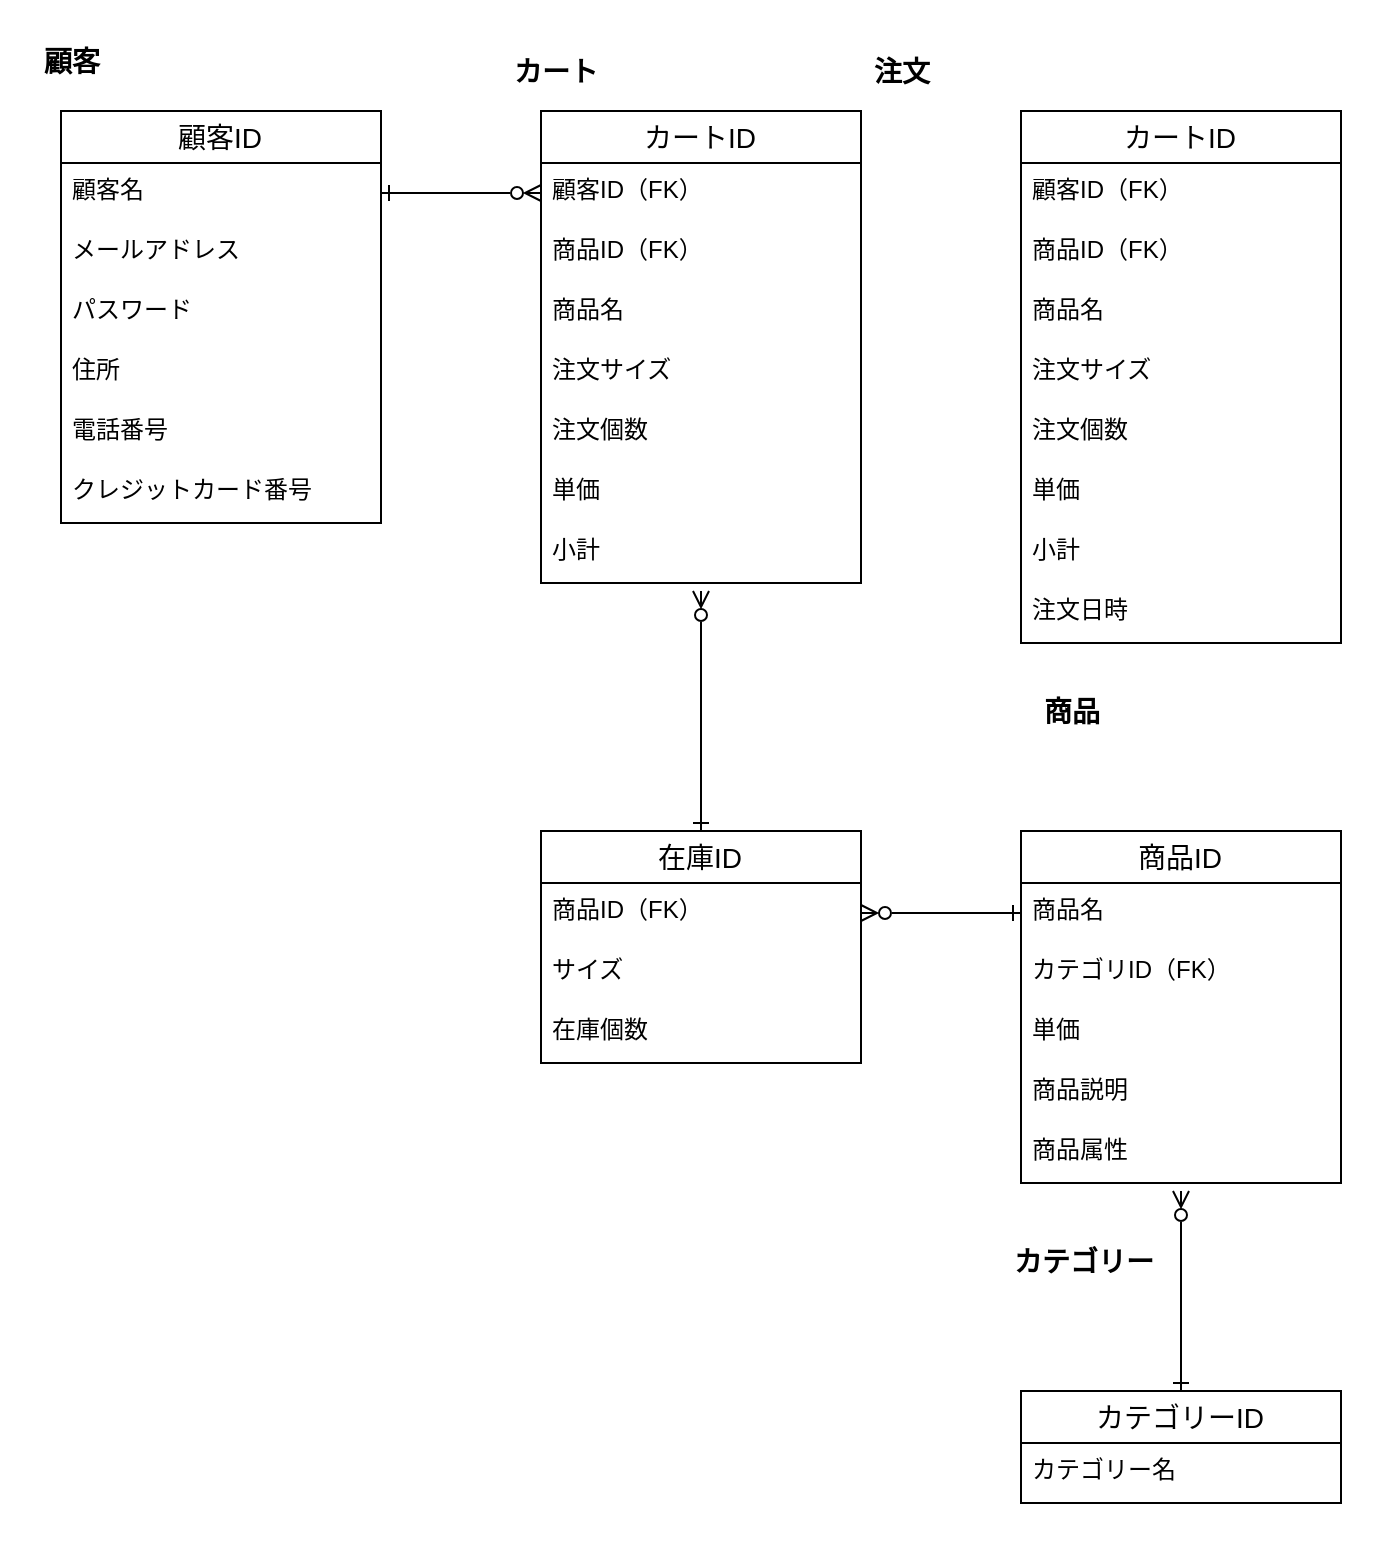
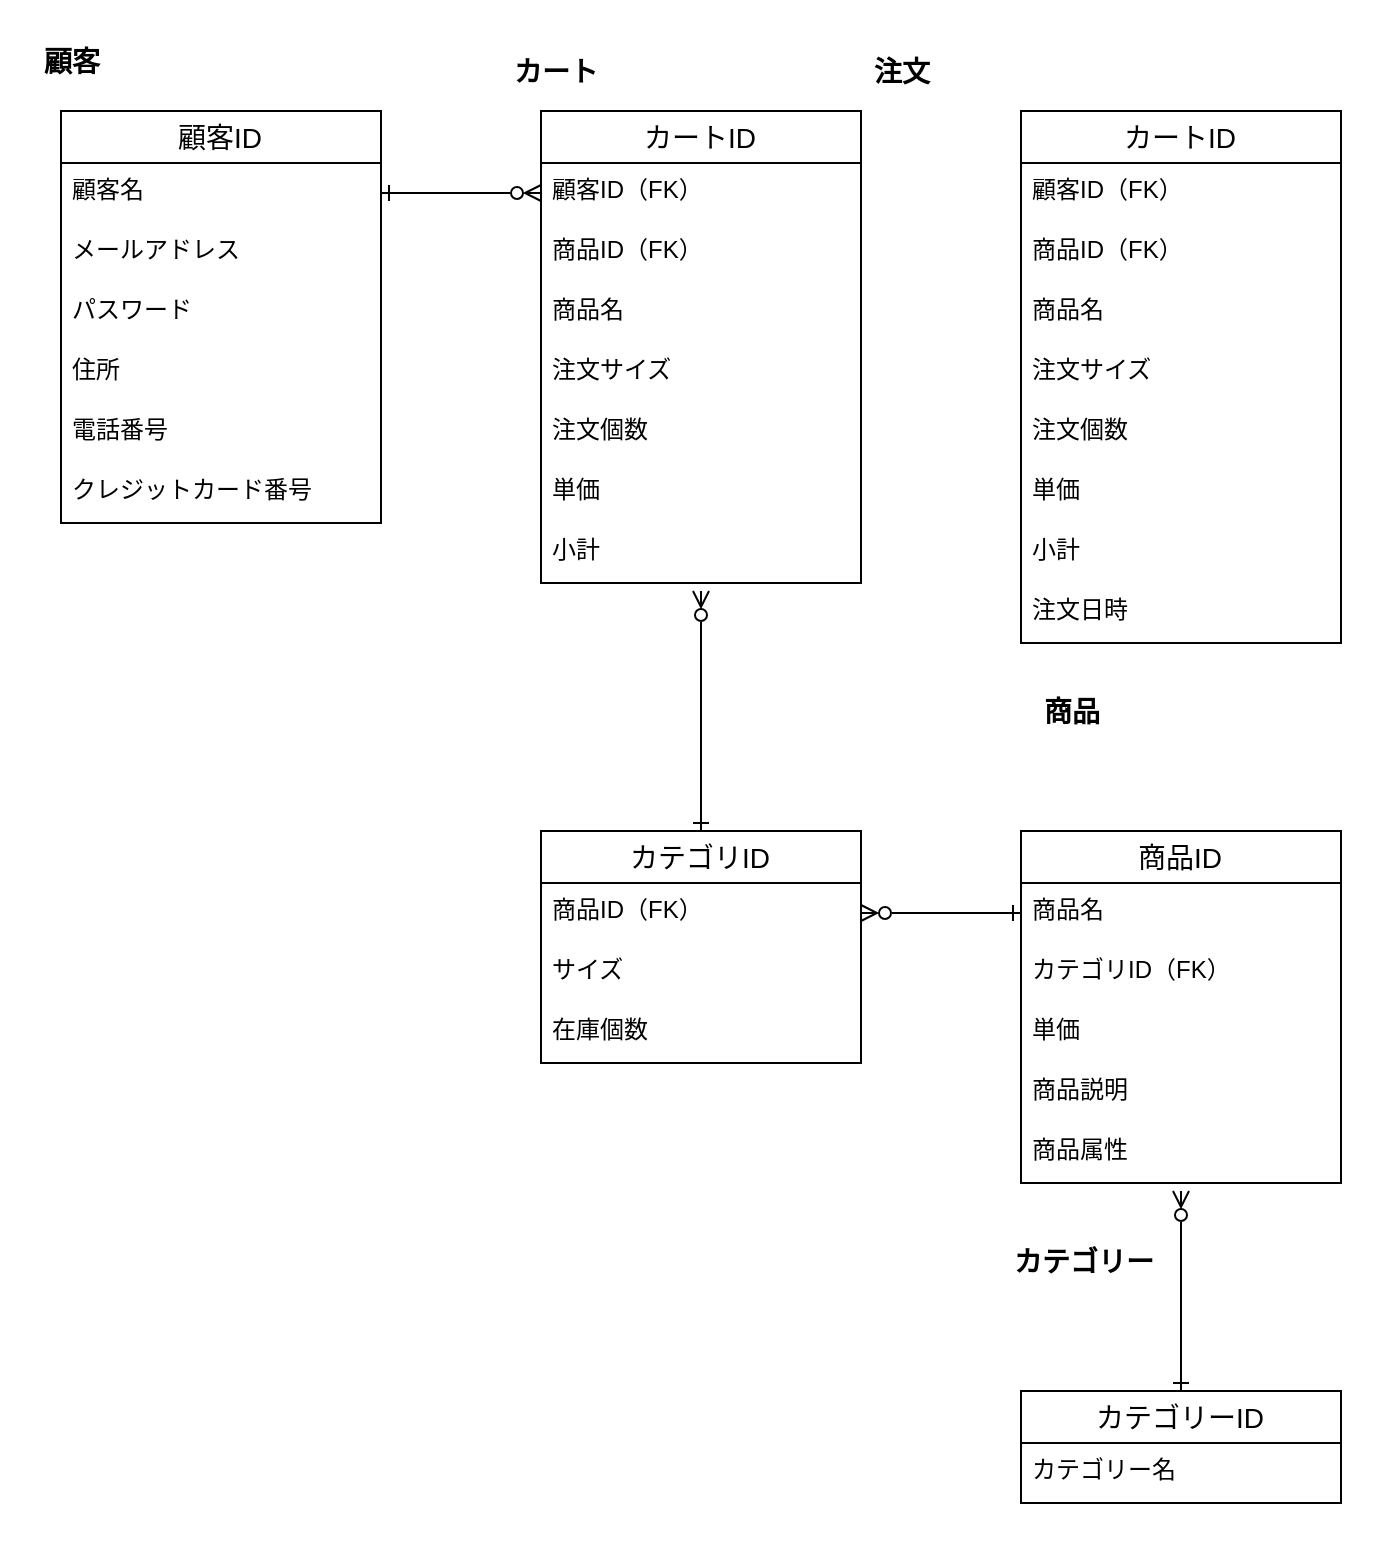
node "在庫ID": label "在庫ID" -> "カテゴリID"
